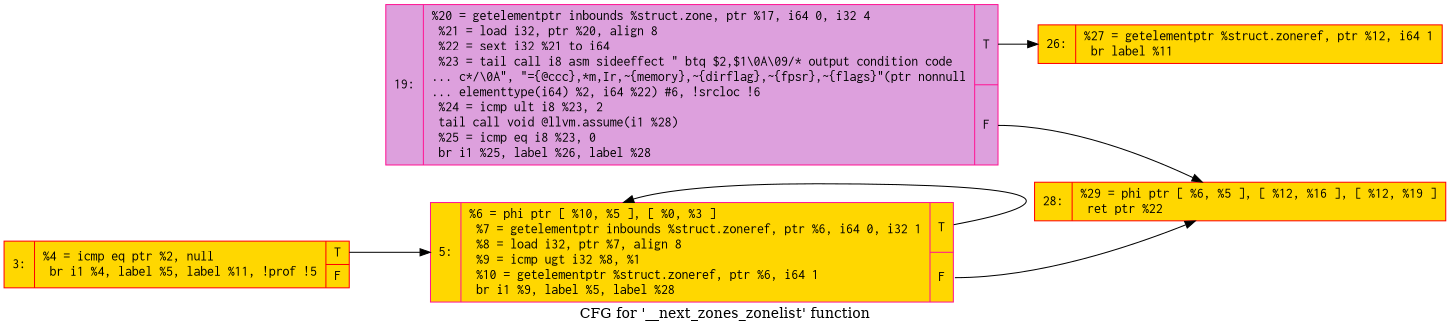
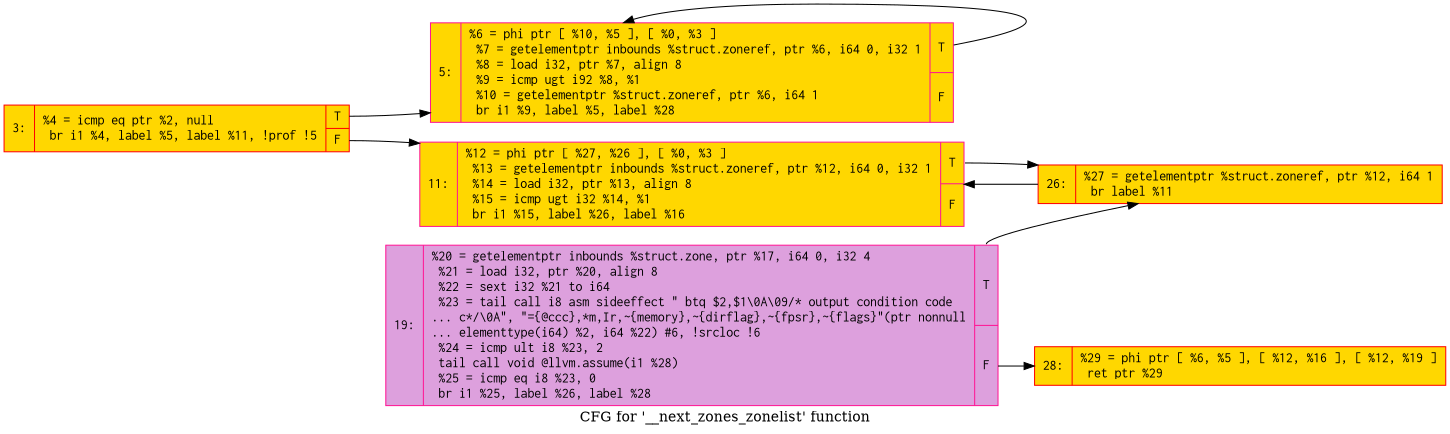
node "11:": added
node "28:": text "ret ptr %22" -> "ret ptr %29"
node "5:": text "%9 = icmp ugt i32 %8, %1" -> "%9 = icmp ugt i92 %8, %1"
edge "5:" -> "28:": removed
